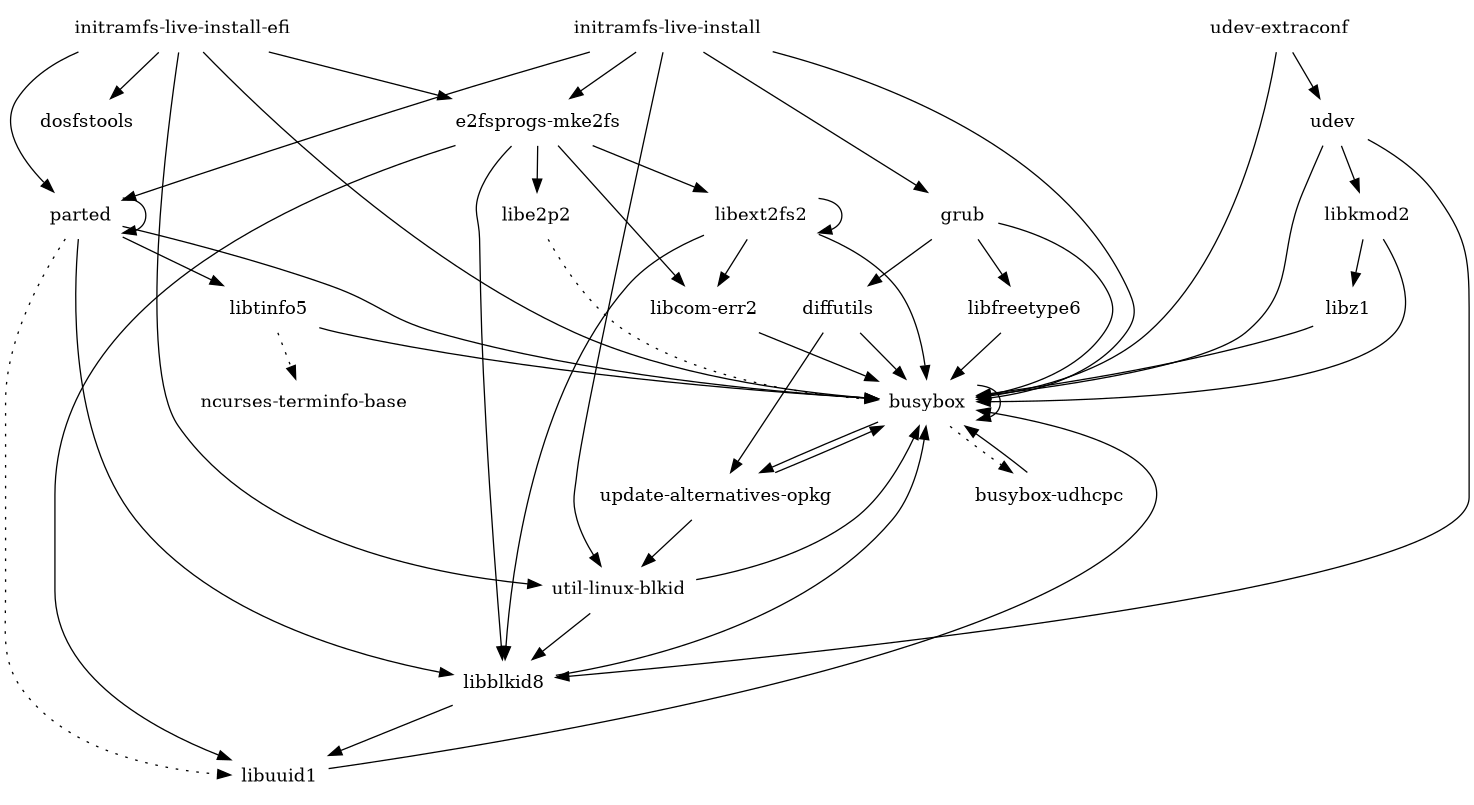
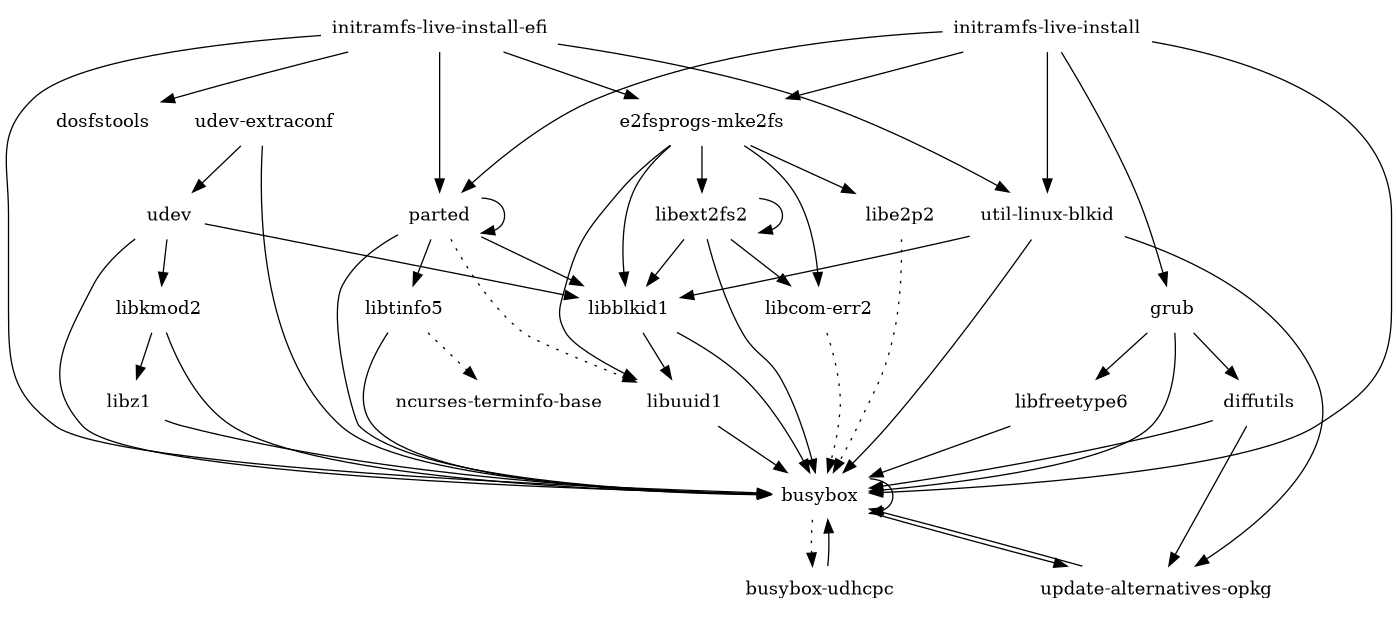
edge "libcom-err2" -> "busybox": style solid -> dotted
edge "update-alternatives-opkg" -> "util-linux-blkid": reversed
node "libblkid8": label "libblkid8" -> "libblkid1"
